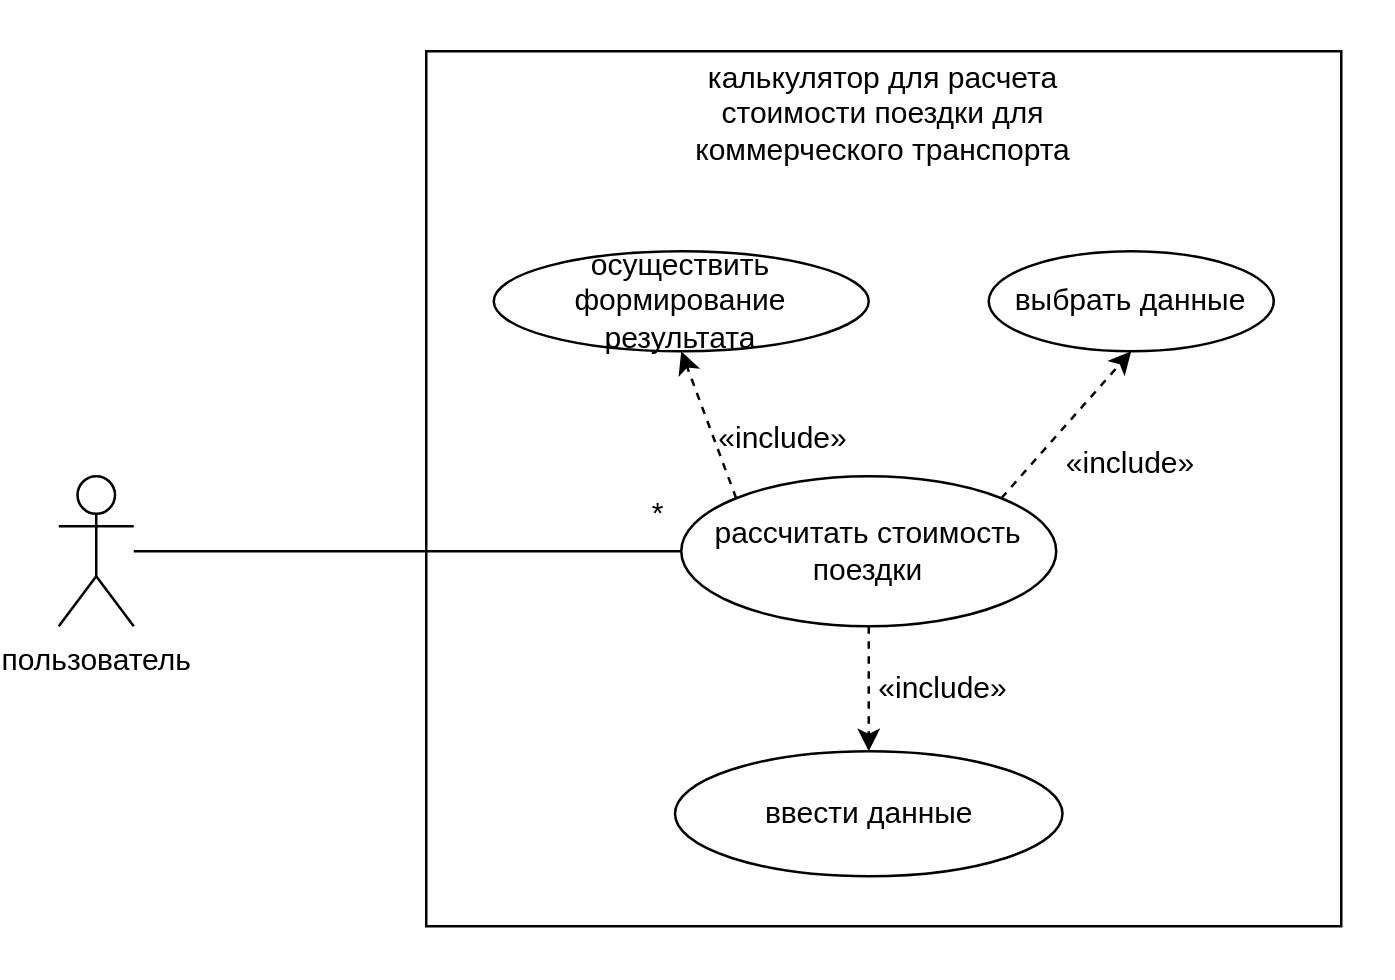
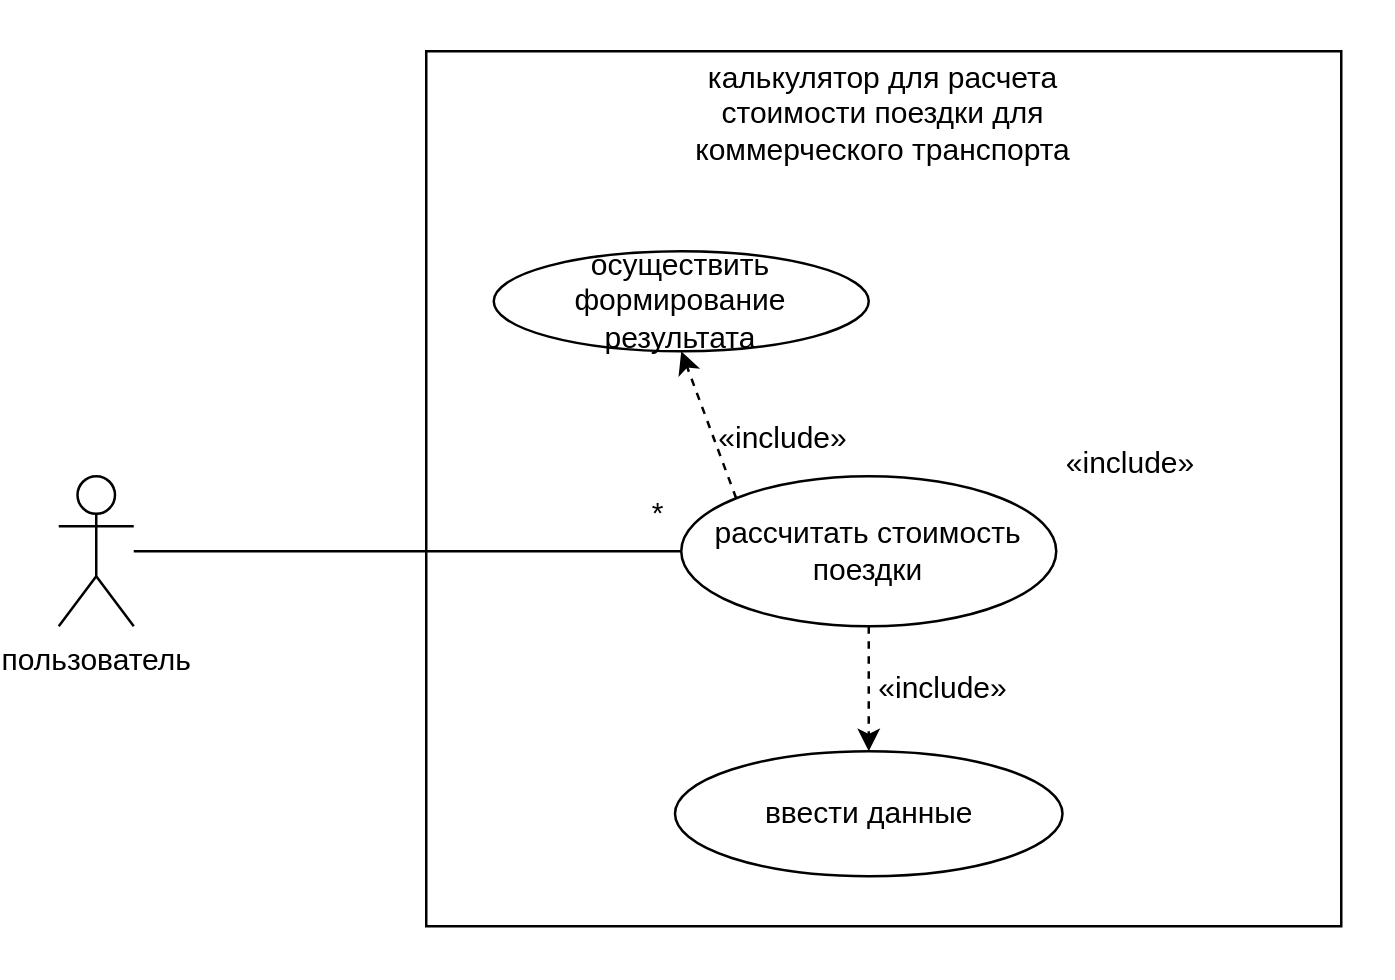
node "выбрать данные": removed
edge "рассчитать стоимость поездки" -> "выбрать данные": removed
